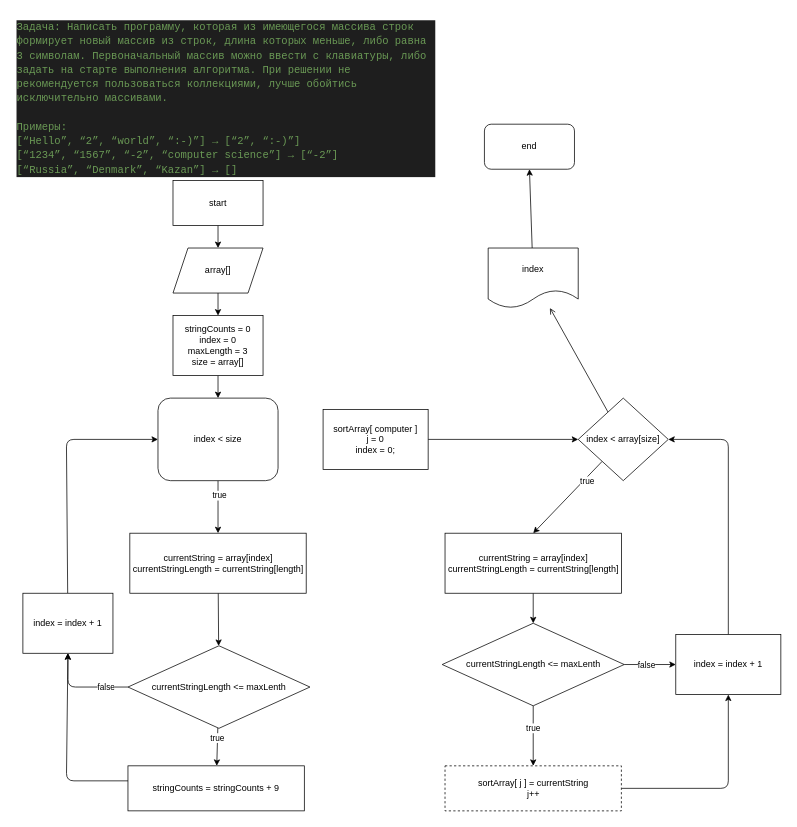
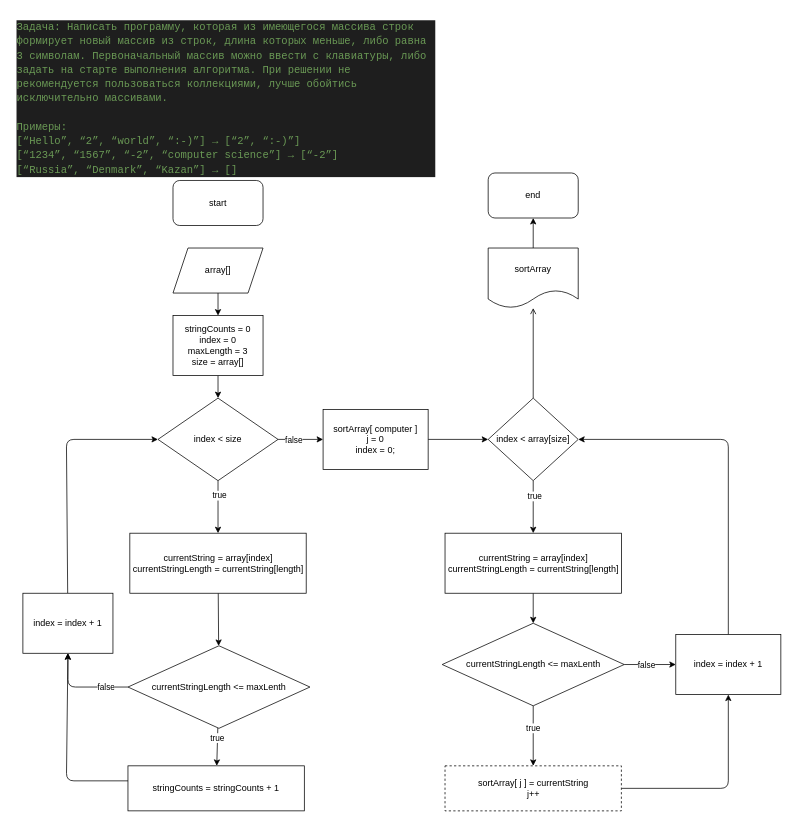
node "end": moved (529, 147) -> (533, 195)
node "start": shape rectangle -> rounded rectangle
edge "start" -> "array[]": removed
node "index": label "index" -> "sortArray"
node "index < size": shape rounded rectangle -> diamond
edge "index < size" -> "sortArray[ computer ] j = 0 index = 0;": added, label "false"
node "index < array[size]": moved (623, 439) -> (533, 439)
node "stringCounts = stringCounts + 9": label "stringCounts = stringCounts + 9" -> "stringCounts = stringCounts + 1"
